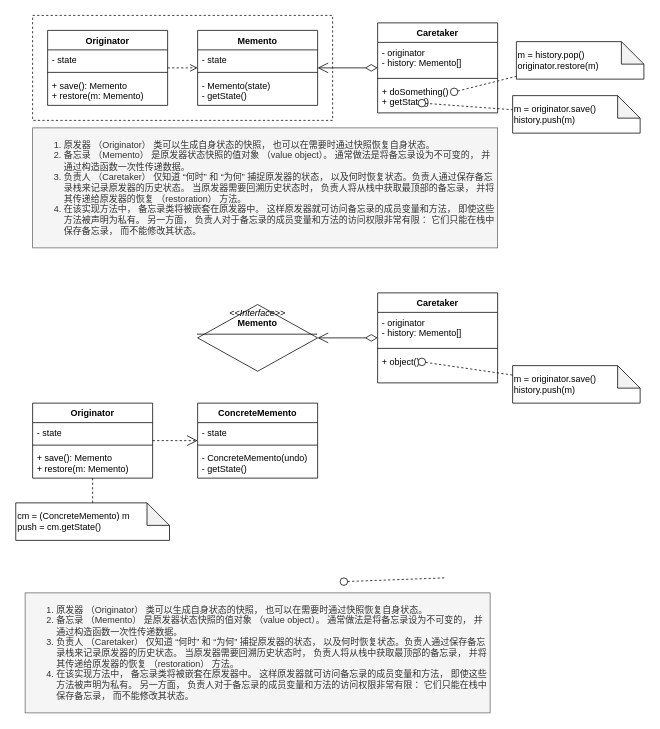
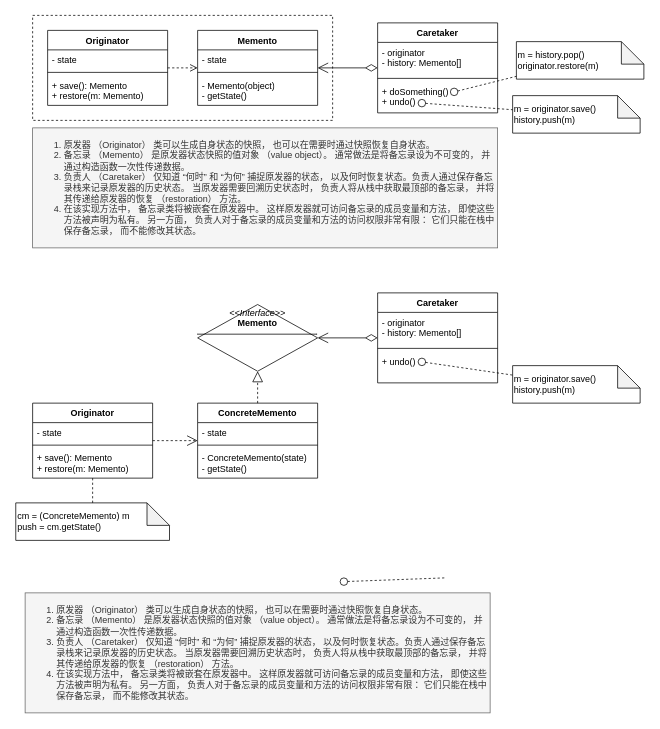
node "- Memento(state) - getState()": label "- Memento(state) - getState()" -> "- Memento(object) - getState()"
node "+ doSomething() + getState()": label "+ doSomething() + getState()" -> "+ doSomething() + undo()"
node "+ object()": label "+ object()" -> "+ undo()"
edge "ConcreteMemento" -> "<<Interface>> Memento": added
node "- ConcreteMemento(undo) - getState()": label "- ConcreteMemento(undo) - getState()" -> "- ConcreteMemento(state) - getState()"
